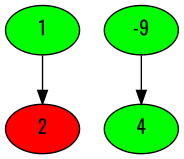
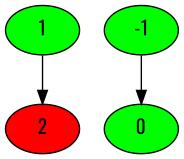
node "-9": label "-9" -> "-1"
node "4": label "4" -> "0"
